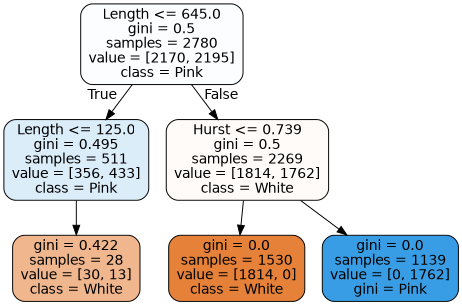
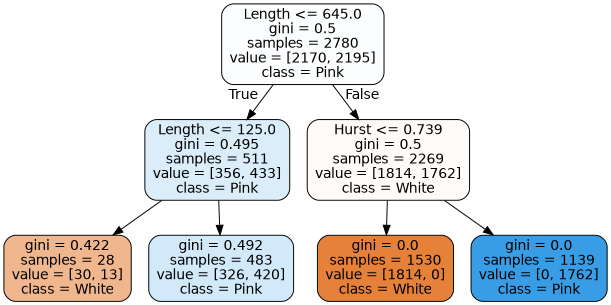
node "gini = 0.492 samples = 483 value = [326, 420] class = Pink": added
node "gini = 0.0 samples = 1139 value = [0, 1762] gini = Pink": label "gini = 0.0 samples = 1139 value = [0, 1762] gini = Pink" -> "gini = 0.0 samples = 1139 value = [0, 1762] class = Pink"
